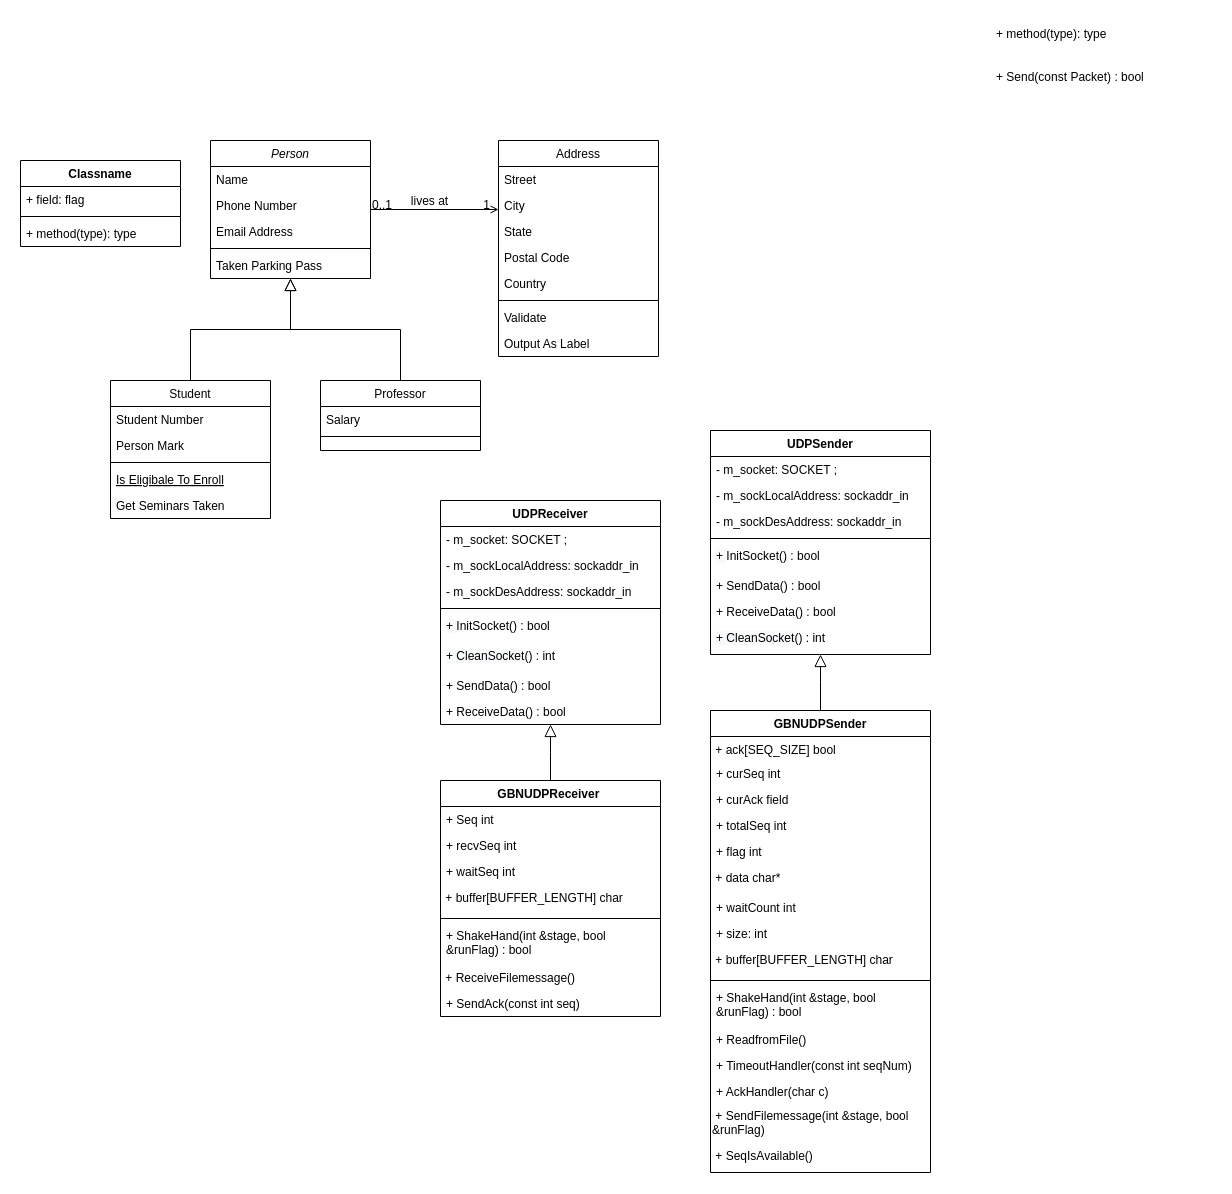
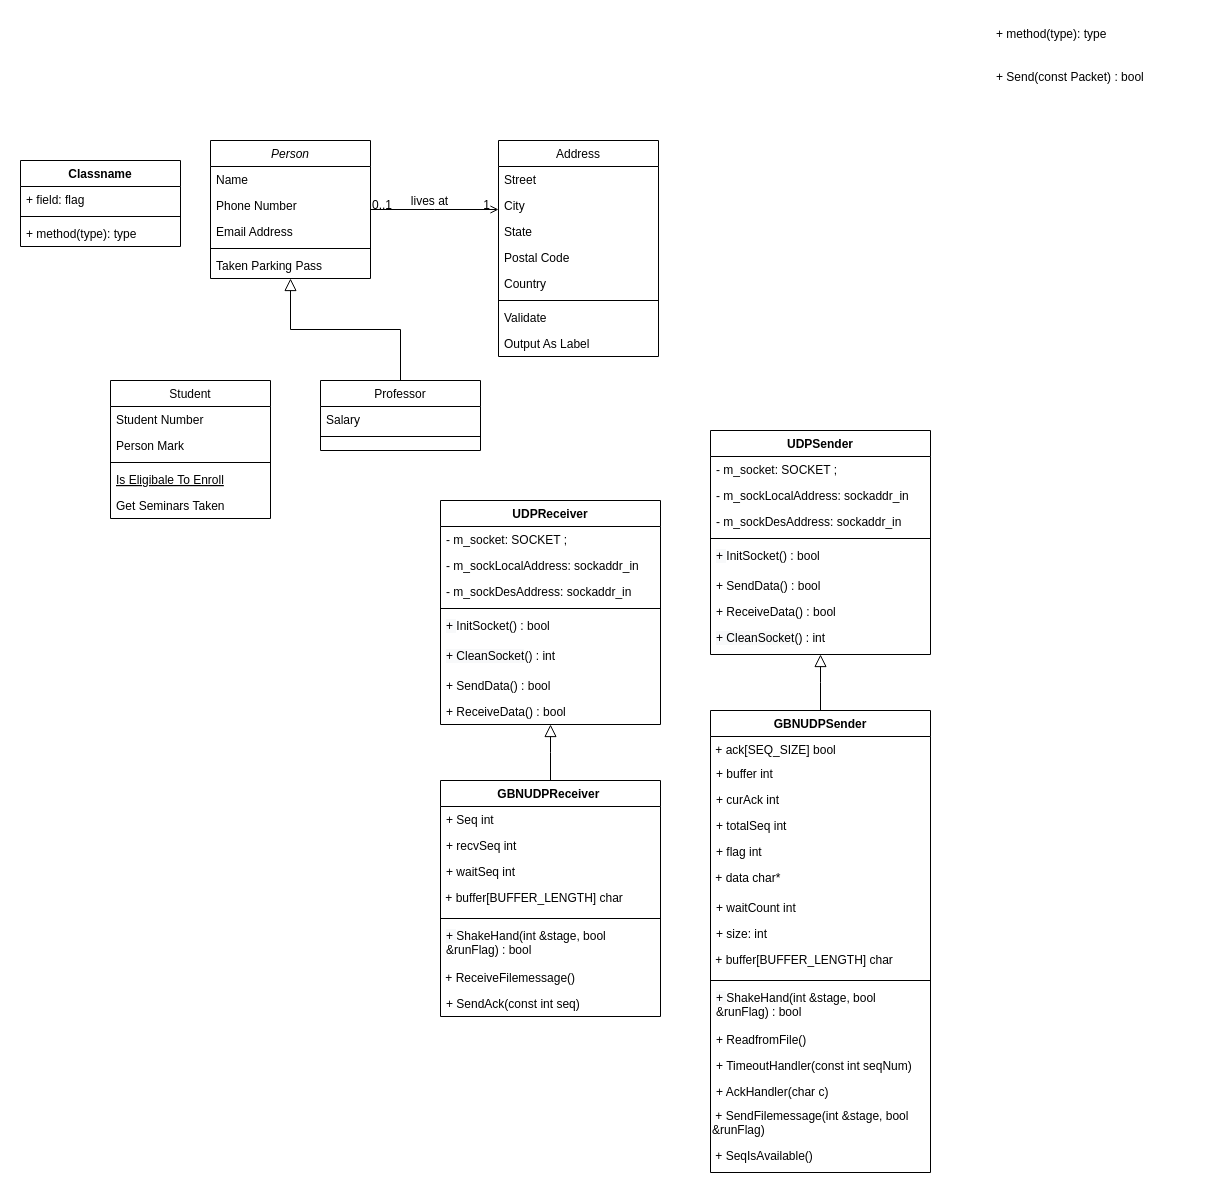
edge "Student" -> "Person": removed
node "+ curSeq int": label "+ curSeq int" -> "+ buffer int"
node "+ curAck field": label "+ curAck field" -> "+ curAck int"
